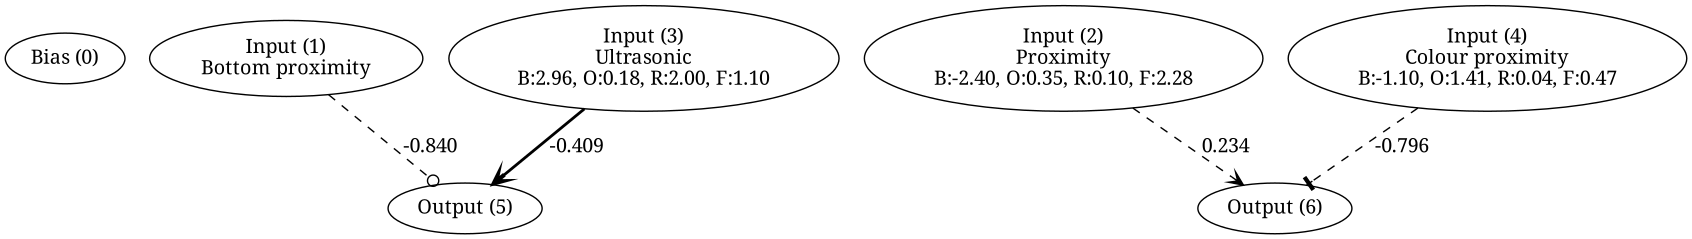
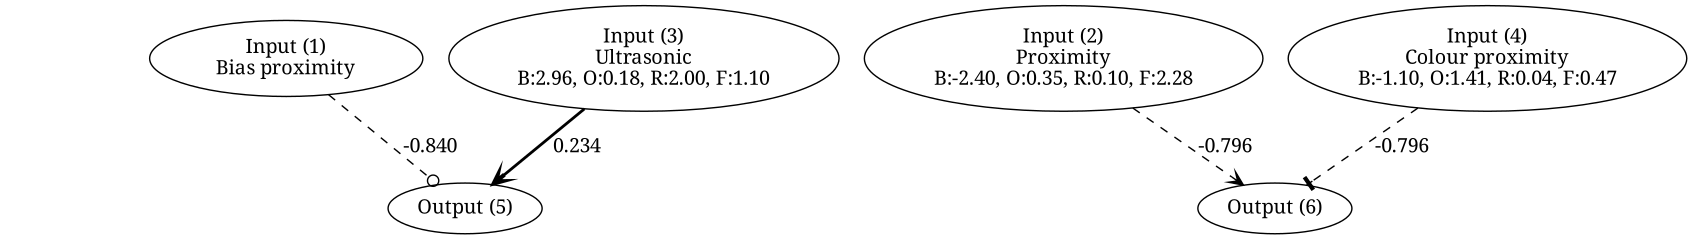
node "Bias (0)": removed
node "Input (1) Bottom proximity": label "Input (1) Bottom proximity" -> "Input (1) Bias proximity"
edge "Input (3) Ultrasonic B:2.96, O:0.18, R:2.00, F:1.10" -> "Output (5)": label "-0.409" -> "0.234"
edge "Input (2) Proximity B:-2.40, O:0.35, R:0.10, F:2.28" -> "Output (6)": label "0.234" -> "-0.796"
